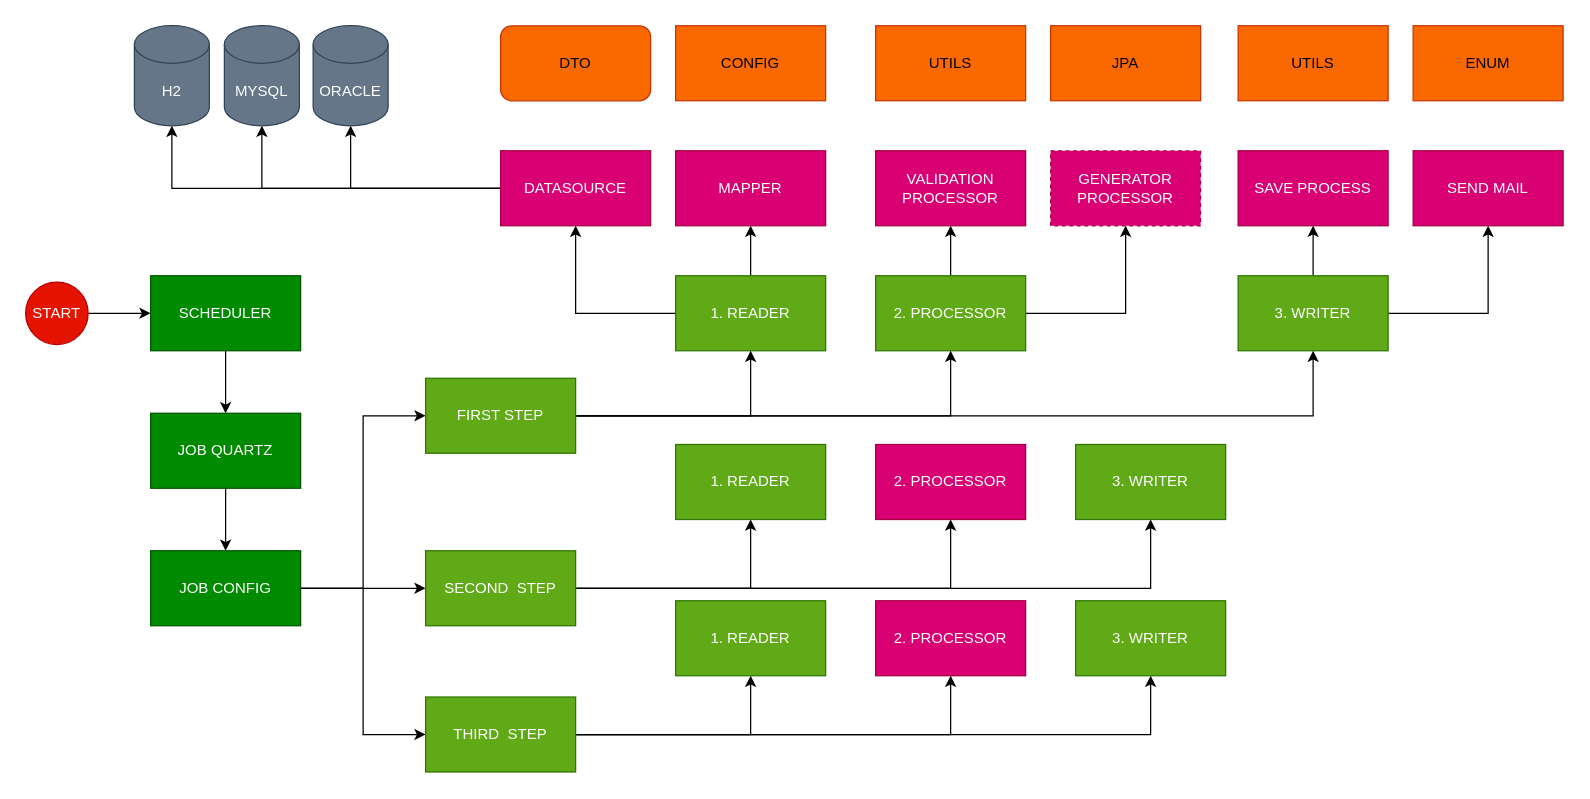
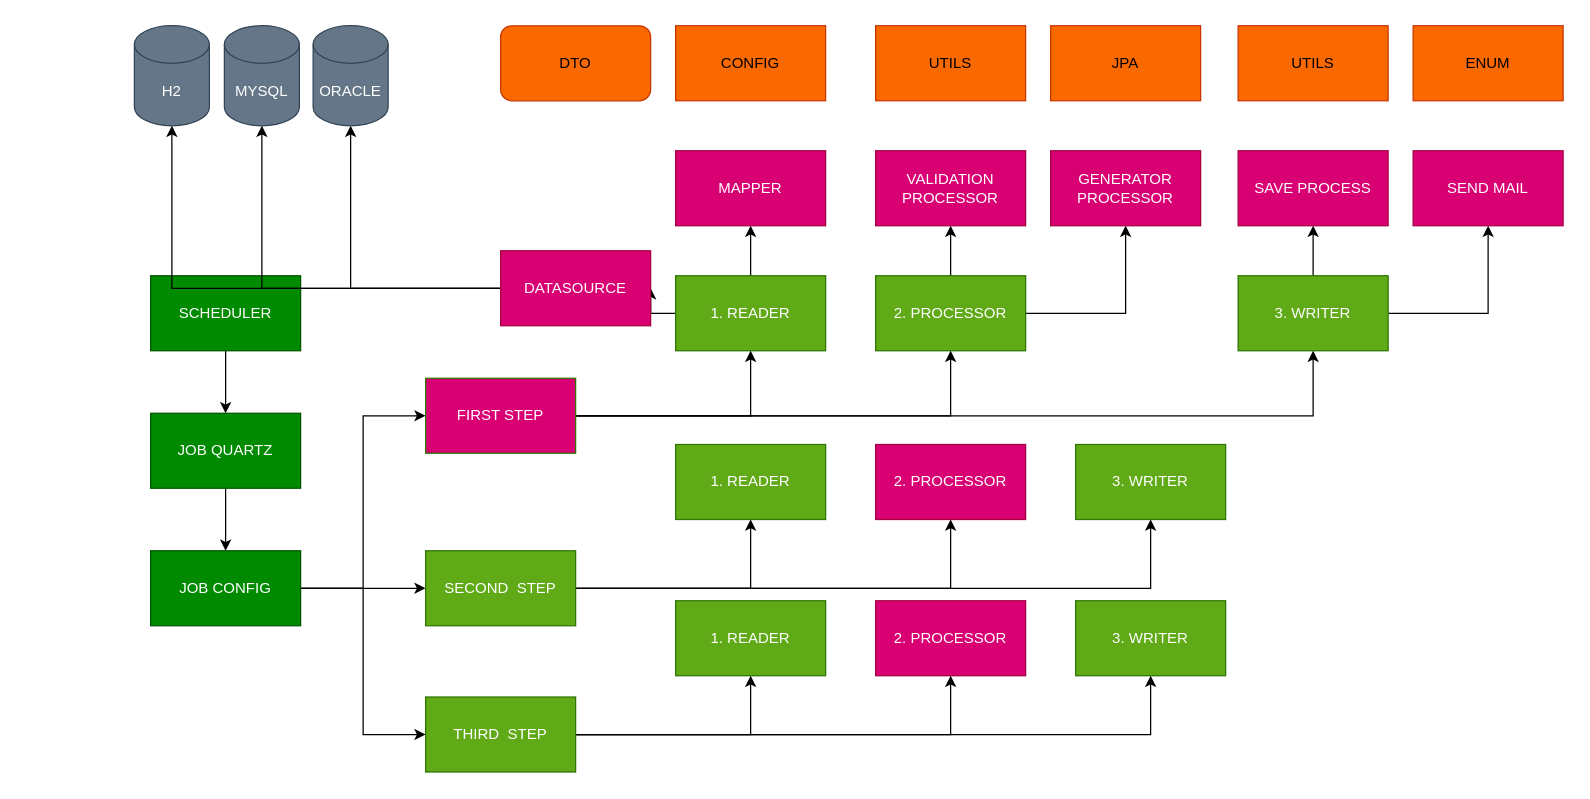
node "DATASOURCE": moved (576, 188) -> (576, 288)
node "GENERATOR PROCESSOR": style dashed -> solid
node "START": removed
edge "START" -> "SCHEDULER": removed
node "FIRST STEP": fillcolor #60a917 -> #d80073
